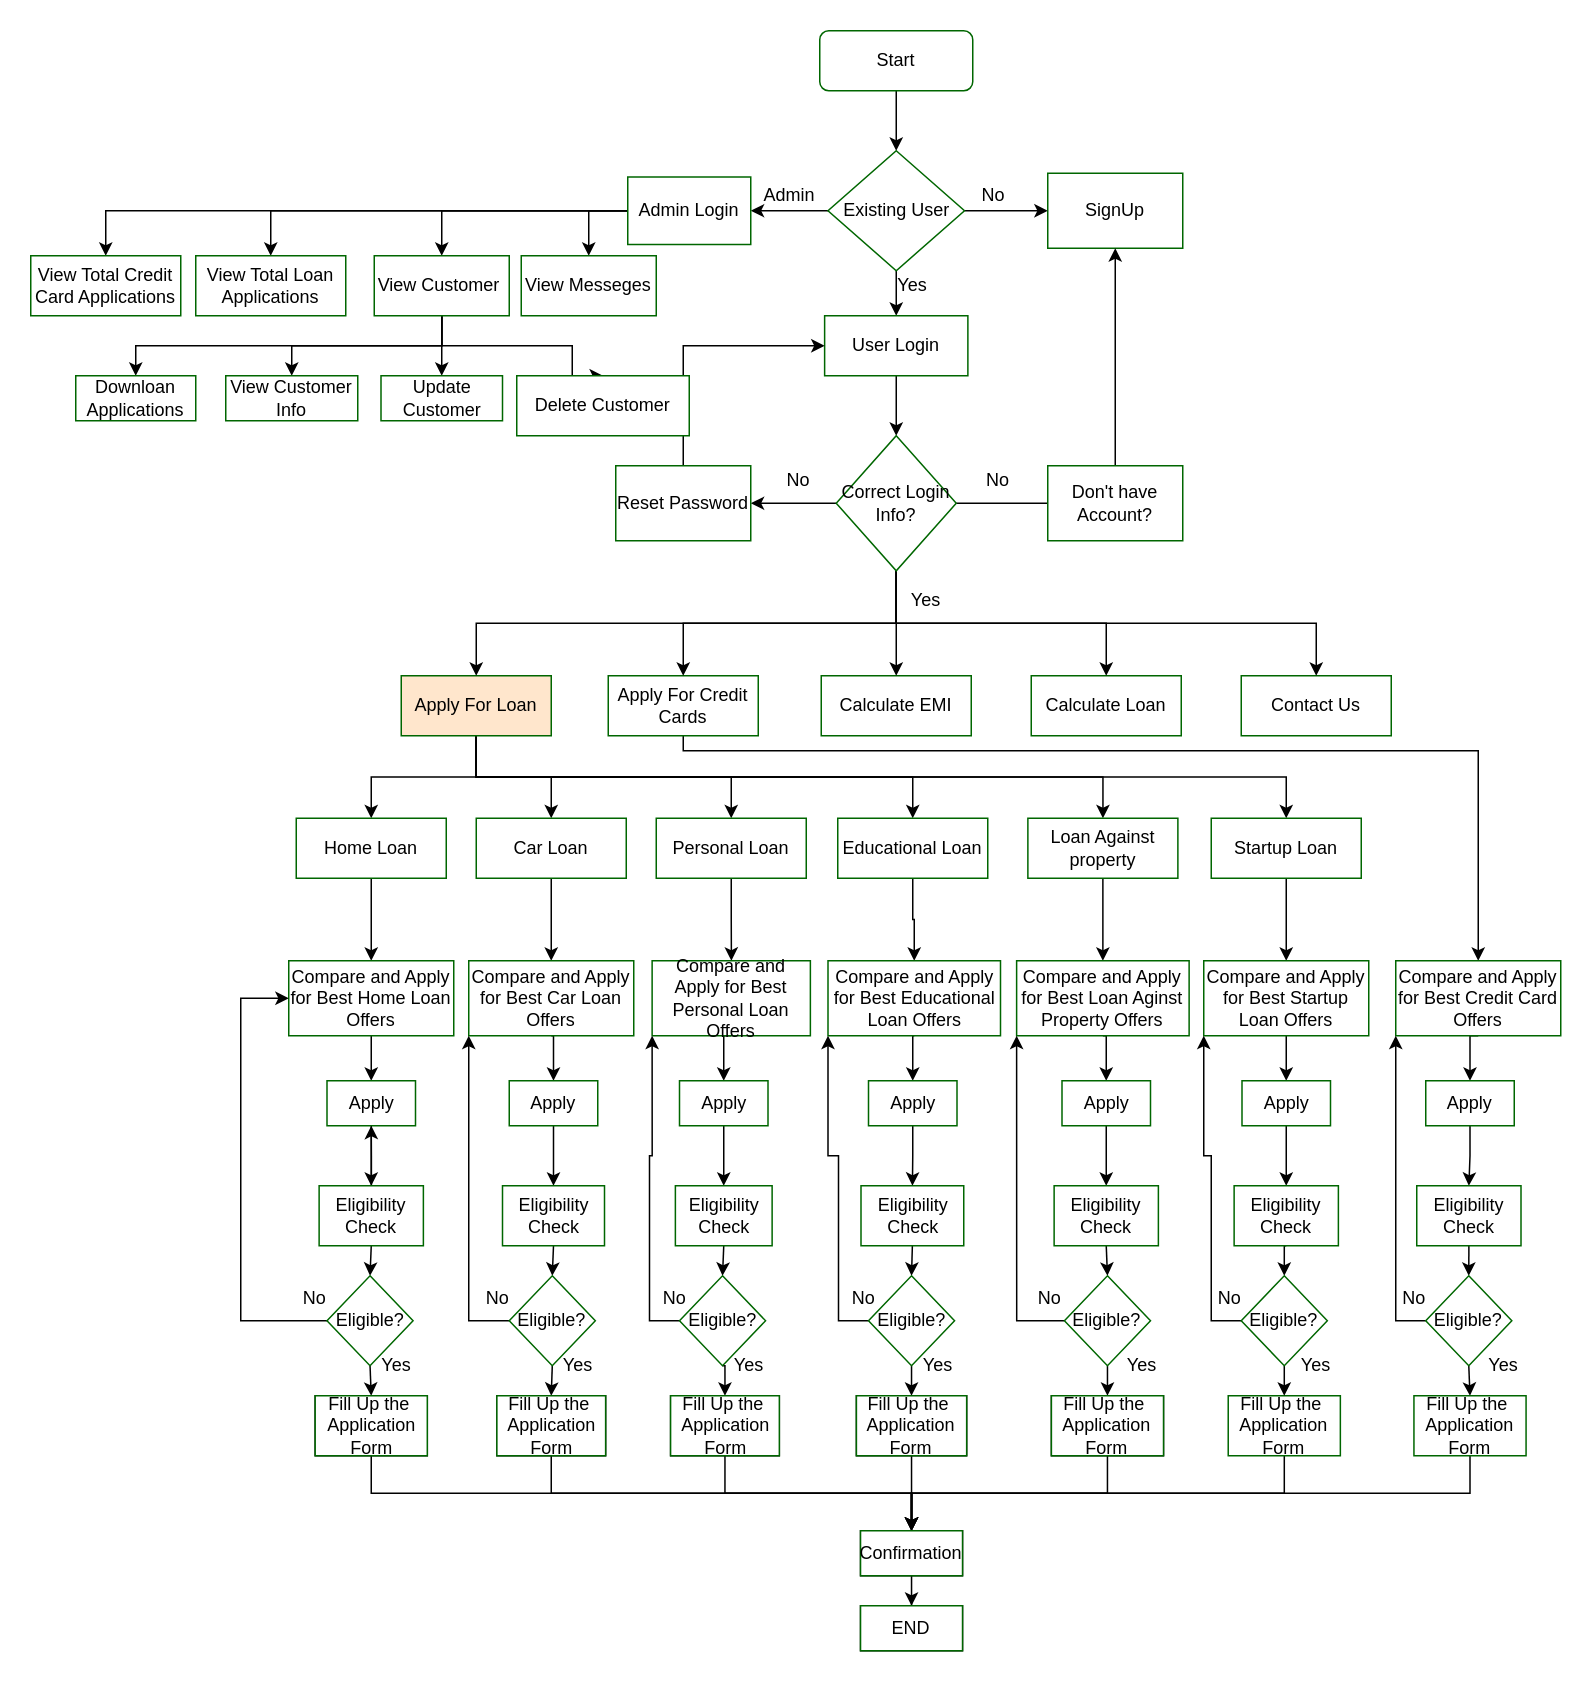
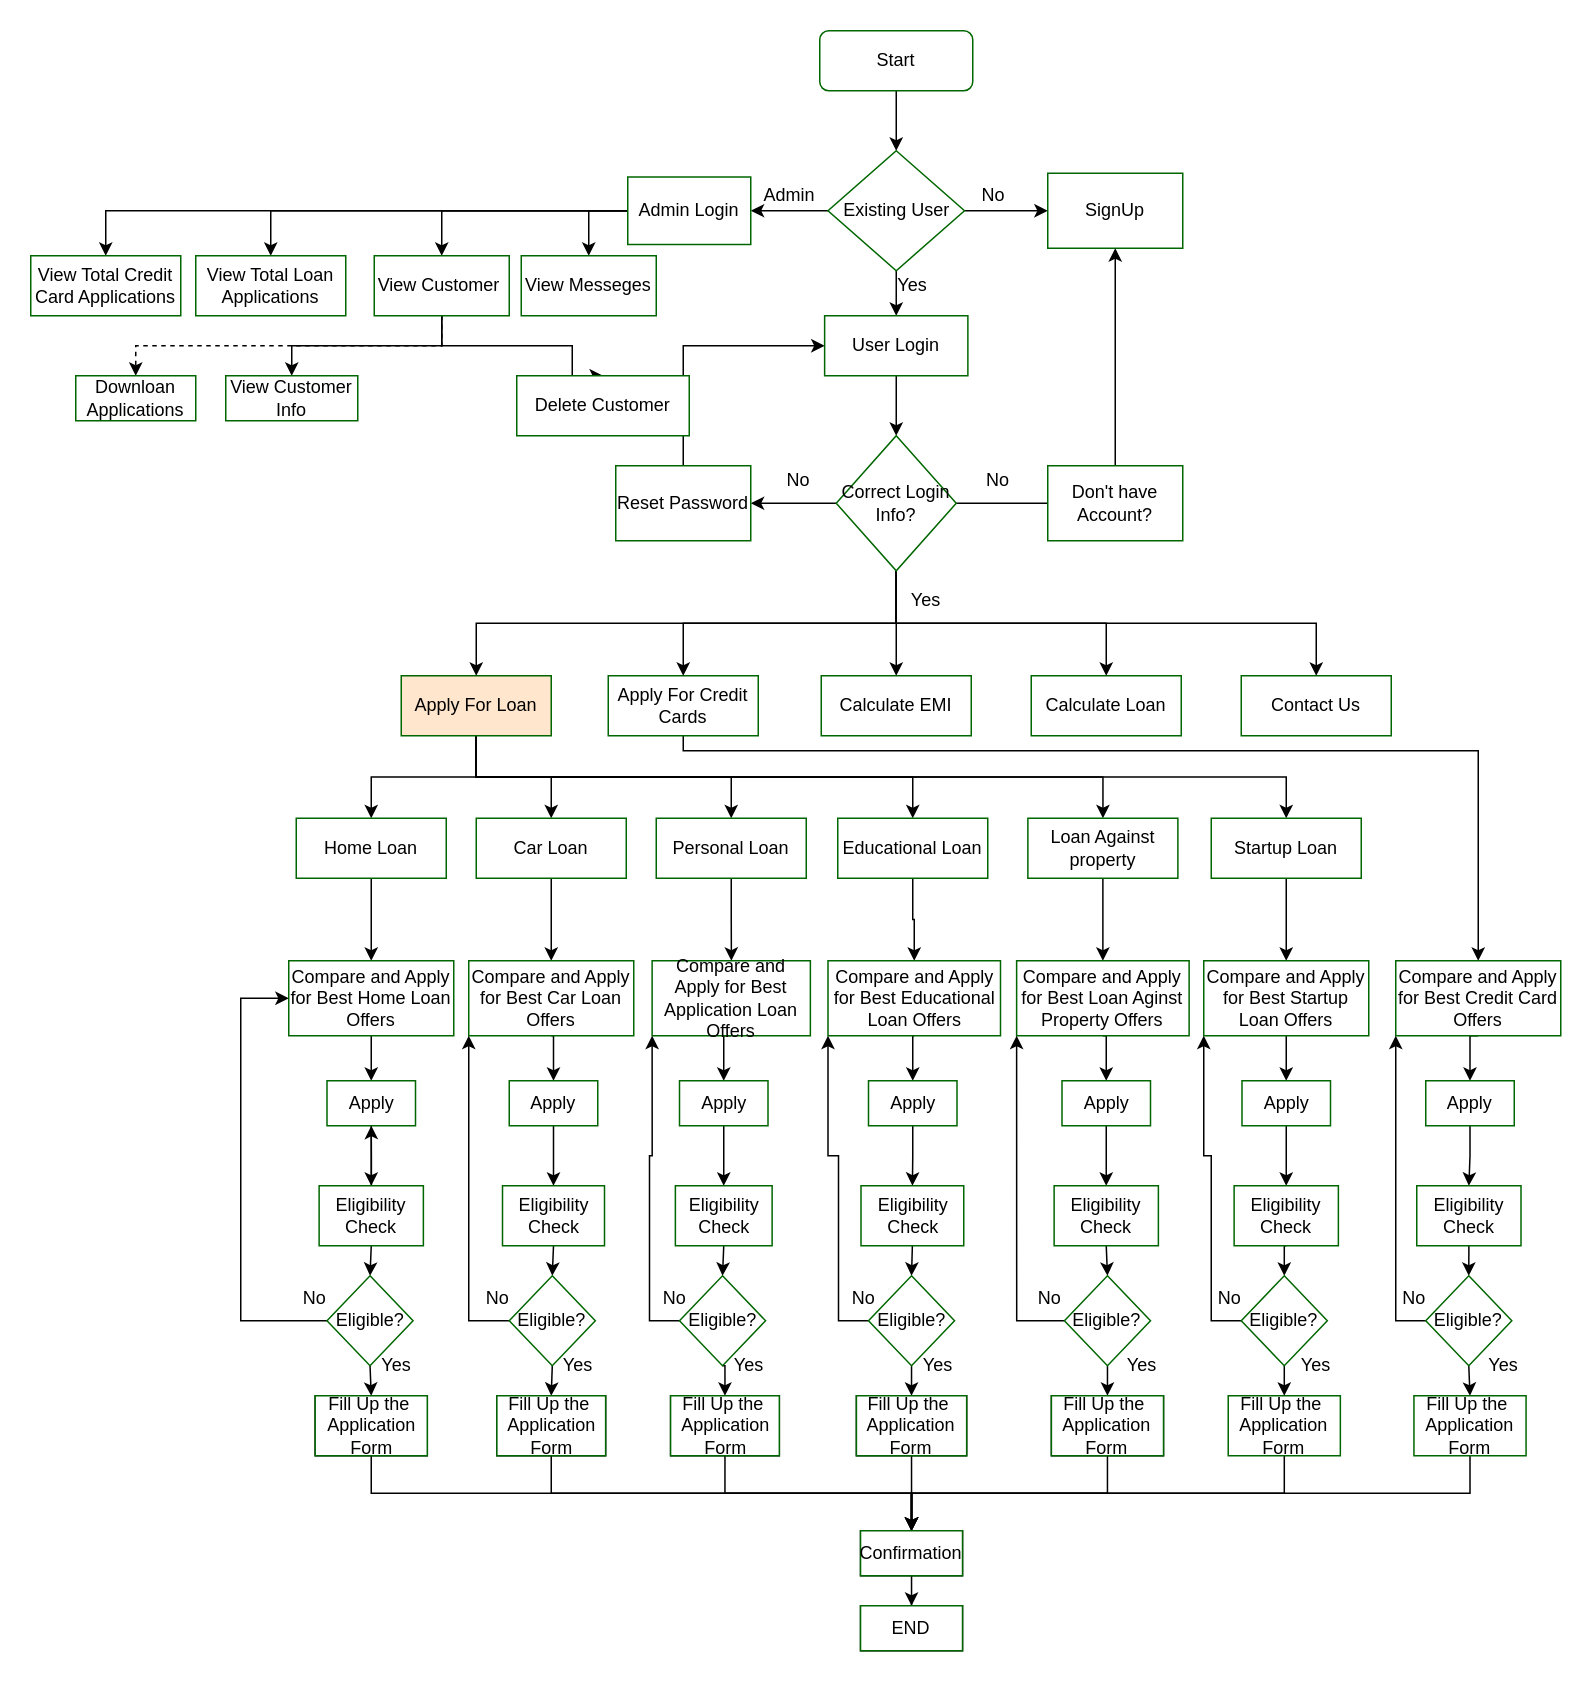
edge "View Customer" -> "Downloan Applications": style solid -> dashed
edge "View Customer" -> "Update Customer": removed
node "Update Customer": removed
node "Compare and Apply for Best Personal Loan Offers": label "Compare and Apply for Best Personal Loan Offers" -> "Compare and Apply for Best Application Loan Offers"
